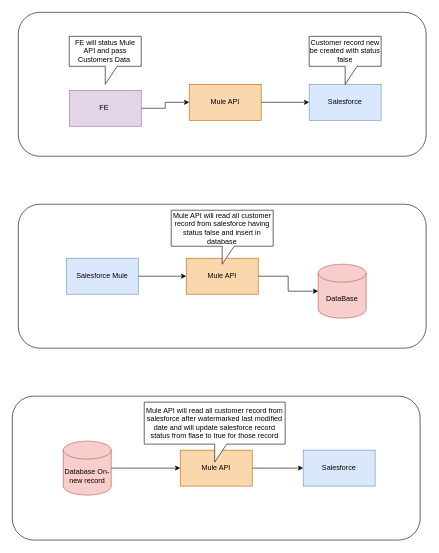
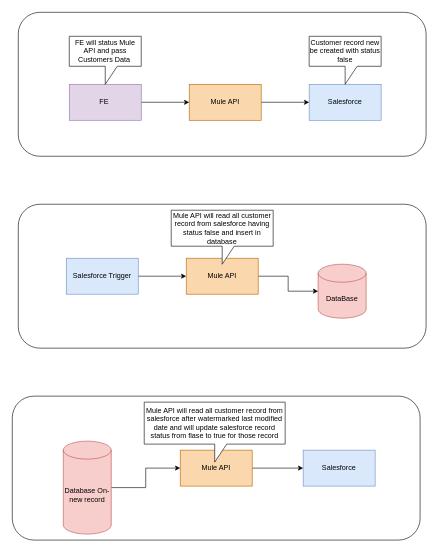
node "FE": moved (105, 108) -> (105, 102)
node "Salesforce Mule": label "Salesforce Mule" -> "Salesforce Trigger"
node "Database On-new record": size 48x54 -> 48x93
